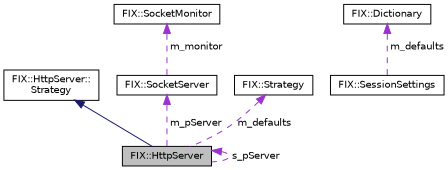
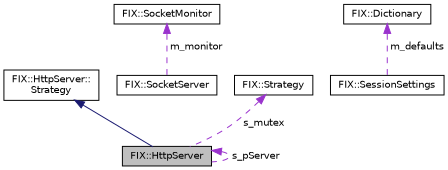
edge "FIX::HttpServer" -> "FIX::Strategy": label " m_defaults" -> " s_mutex"
edge "FIX::HttpServer" -> "FIX::SocketServer": removed, label "m_pServer"
